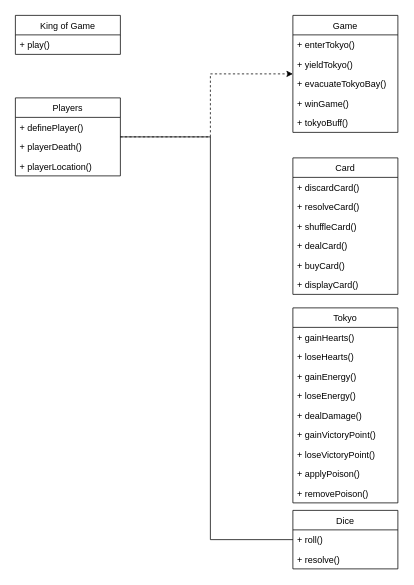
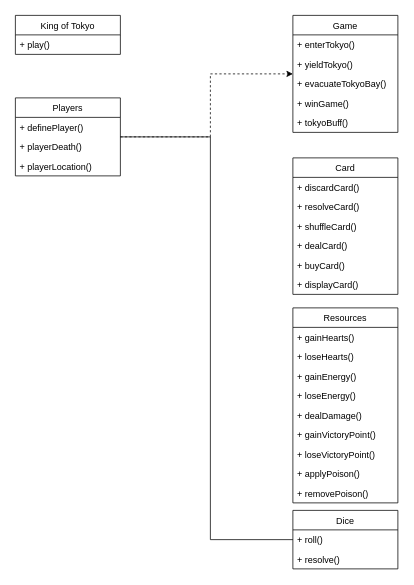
node "King of Game": label "King of Game" -> "King of Tokyo"
node "Tokyo": label "Tokyo" -> "Resources"
